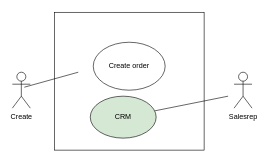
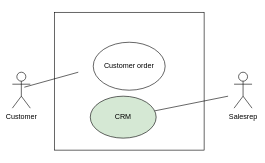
node "Create order": label "Create order" -> "Customer order"
node "Create": label "Create" -> "Customer"
